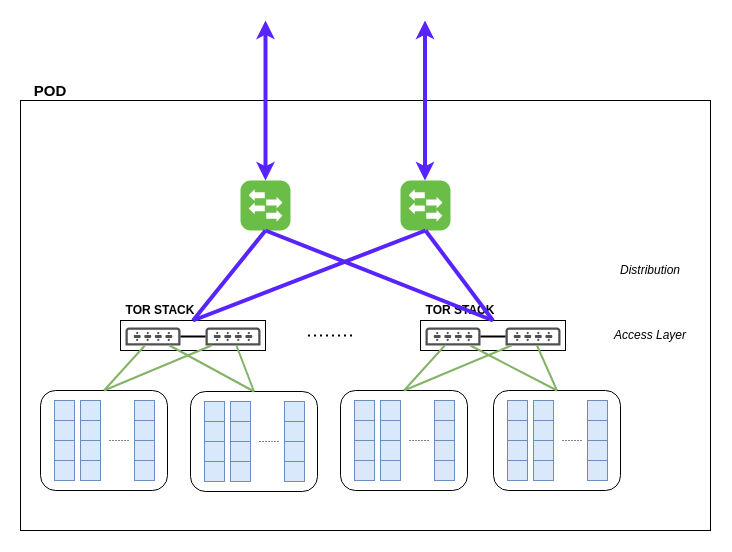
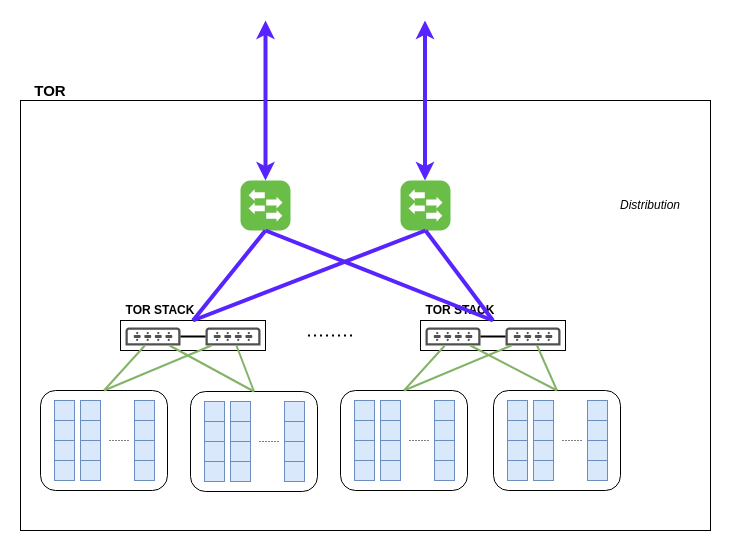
node "POD": label "POD" -> "TOR"
node "Distribution": moved (651, 271) -> (651, 206)
node "Access Layer": removed
